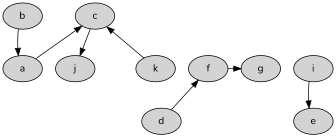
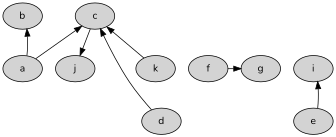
edge "b" -> "a": reversed
edge "i" -> "e": reversed
edge "d" -> "f": now "d" -> "c"
